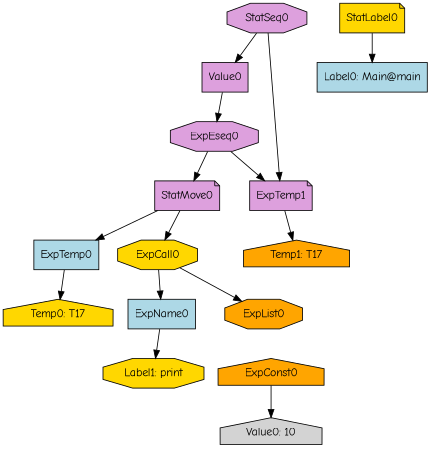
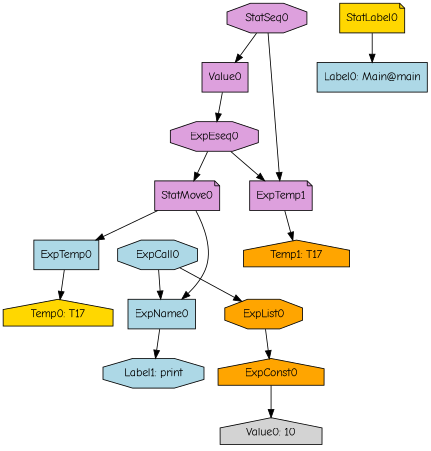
edge "StatMove0" -> "ExpCall0": now "StatMove0" -> "ExpName0"
node "ExpCall0": fillcolor gold -> lightblue
edge "ExpList0" -> "ExpConst0": added
node "Label1: print": fillcolor gold -> lightblue
